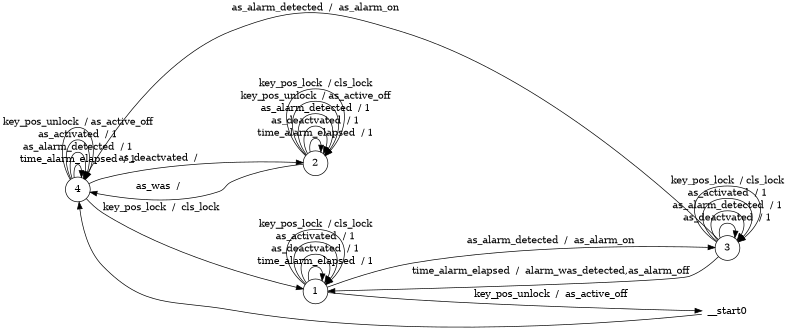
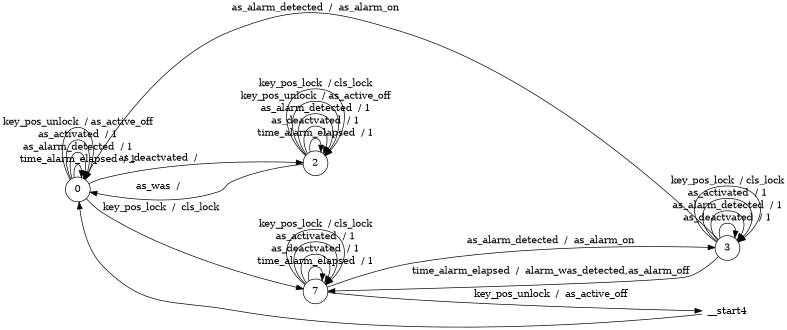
node "4": label "4" -> "0"
node "1": label "1" -> "7"
node "__start0": label "__start0" -> "__start4"
